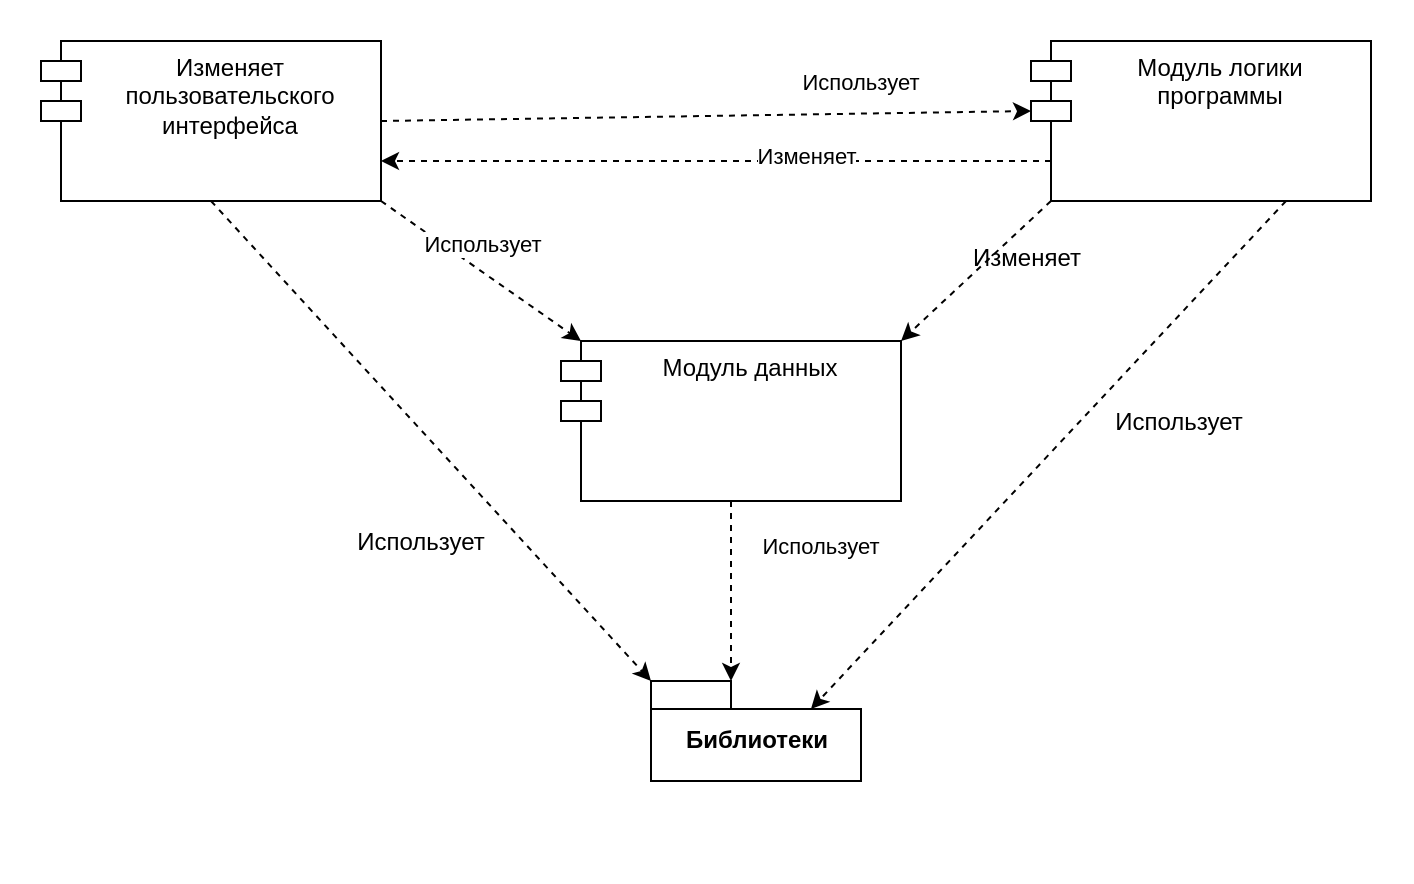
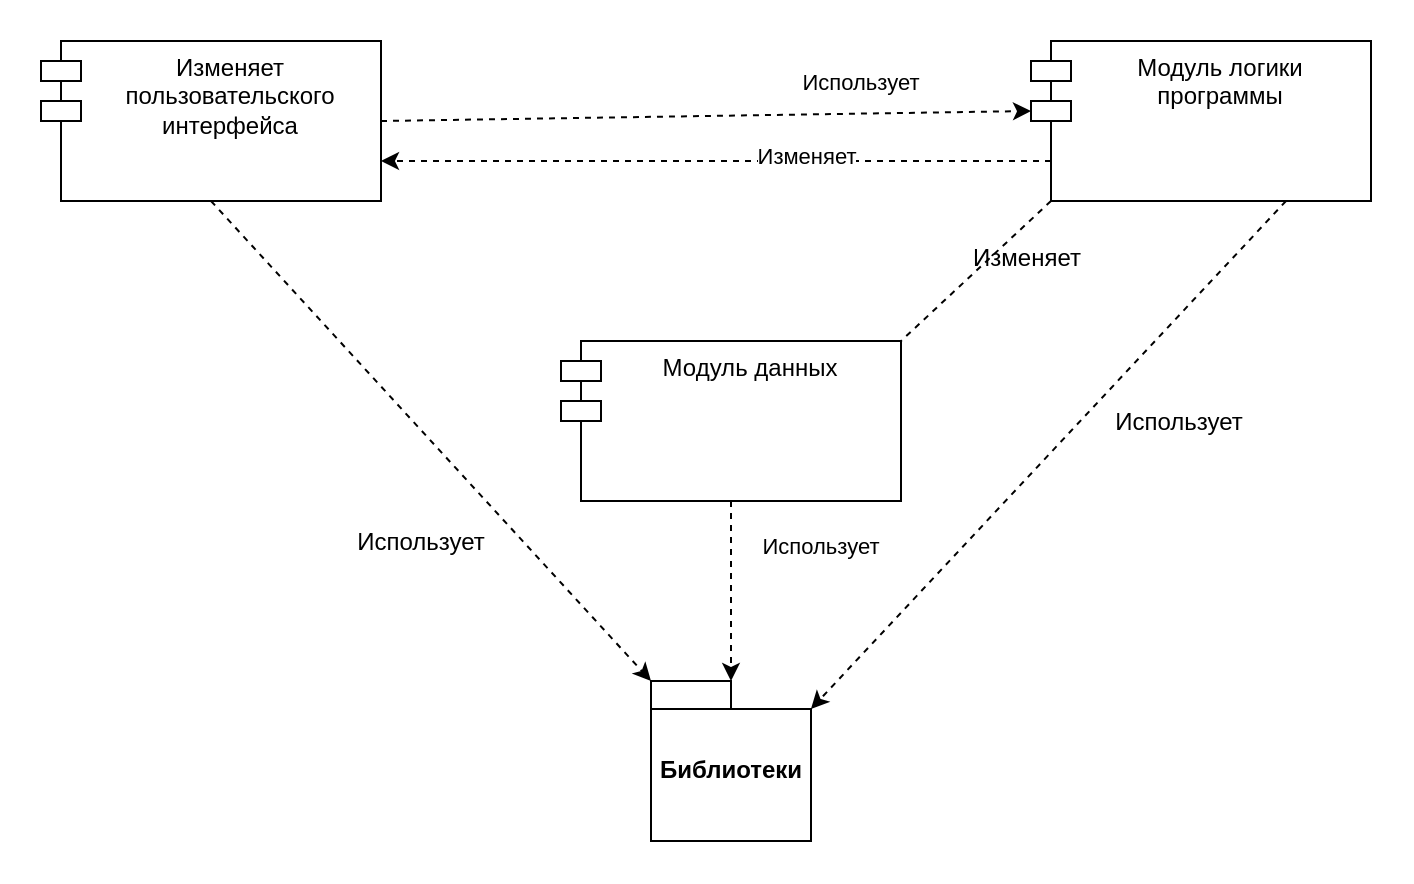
edge "Изменяет пользовательского интерфейса" -> "Модуль данных": removed, label "Использует"
edge "Модуль логики программы" -> "Модуль данных": arrowhead classic -> none
node "Библиотеки": size 210x100 -> 160x160
